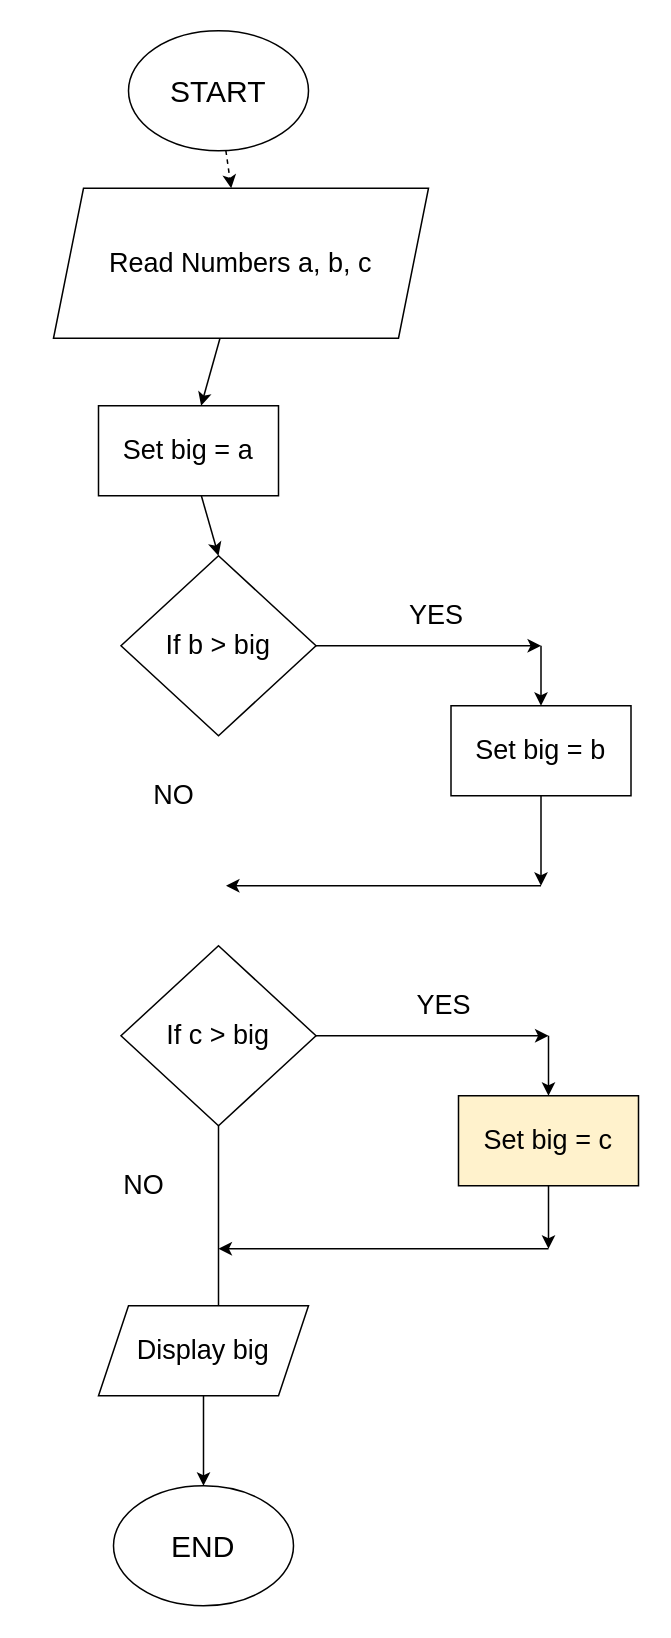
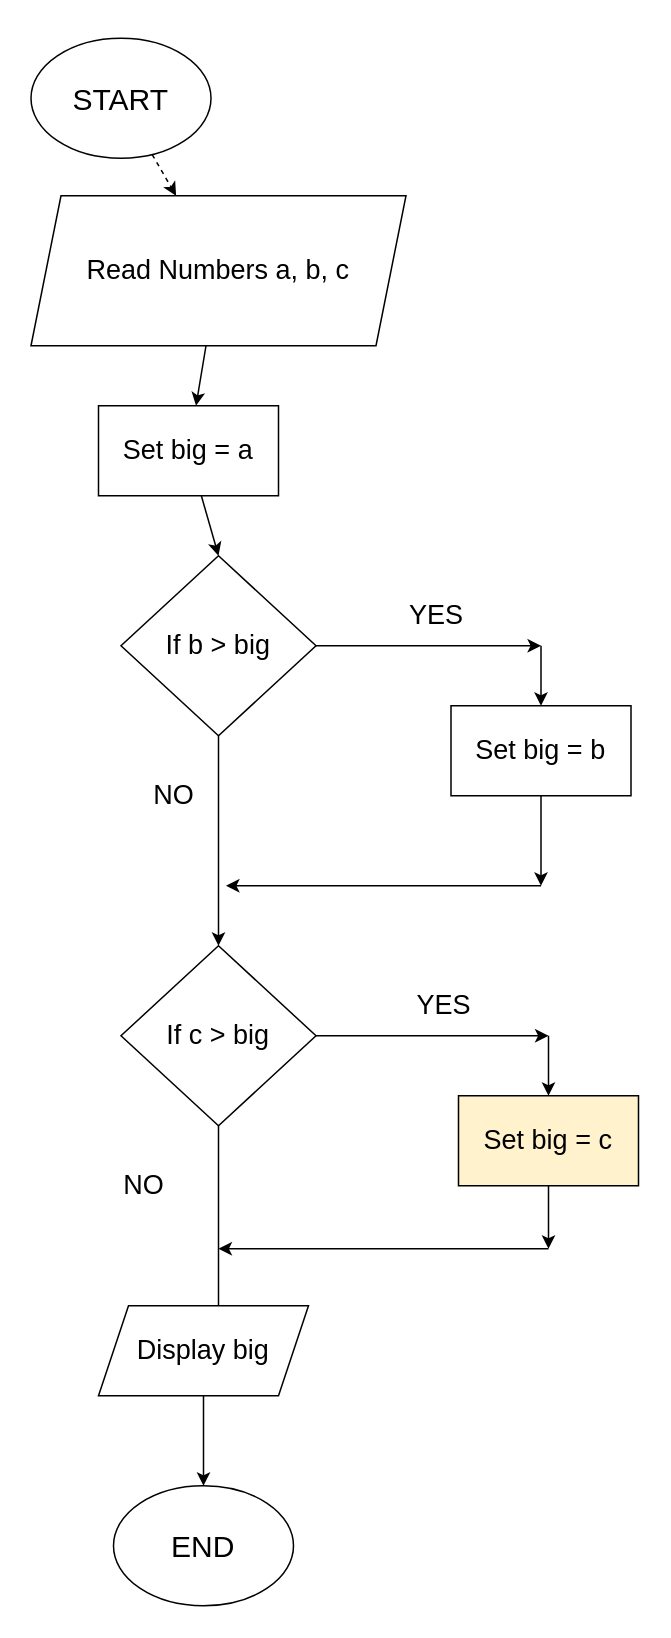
node "START": moved (218, 91) -> (121, 98)
node "Read Numbers a, b, c": moved (241, 263) -> (218, 271)
edge "If b > big" -> "If c > big": added
